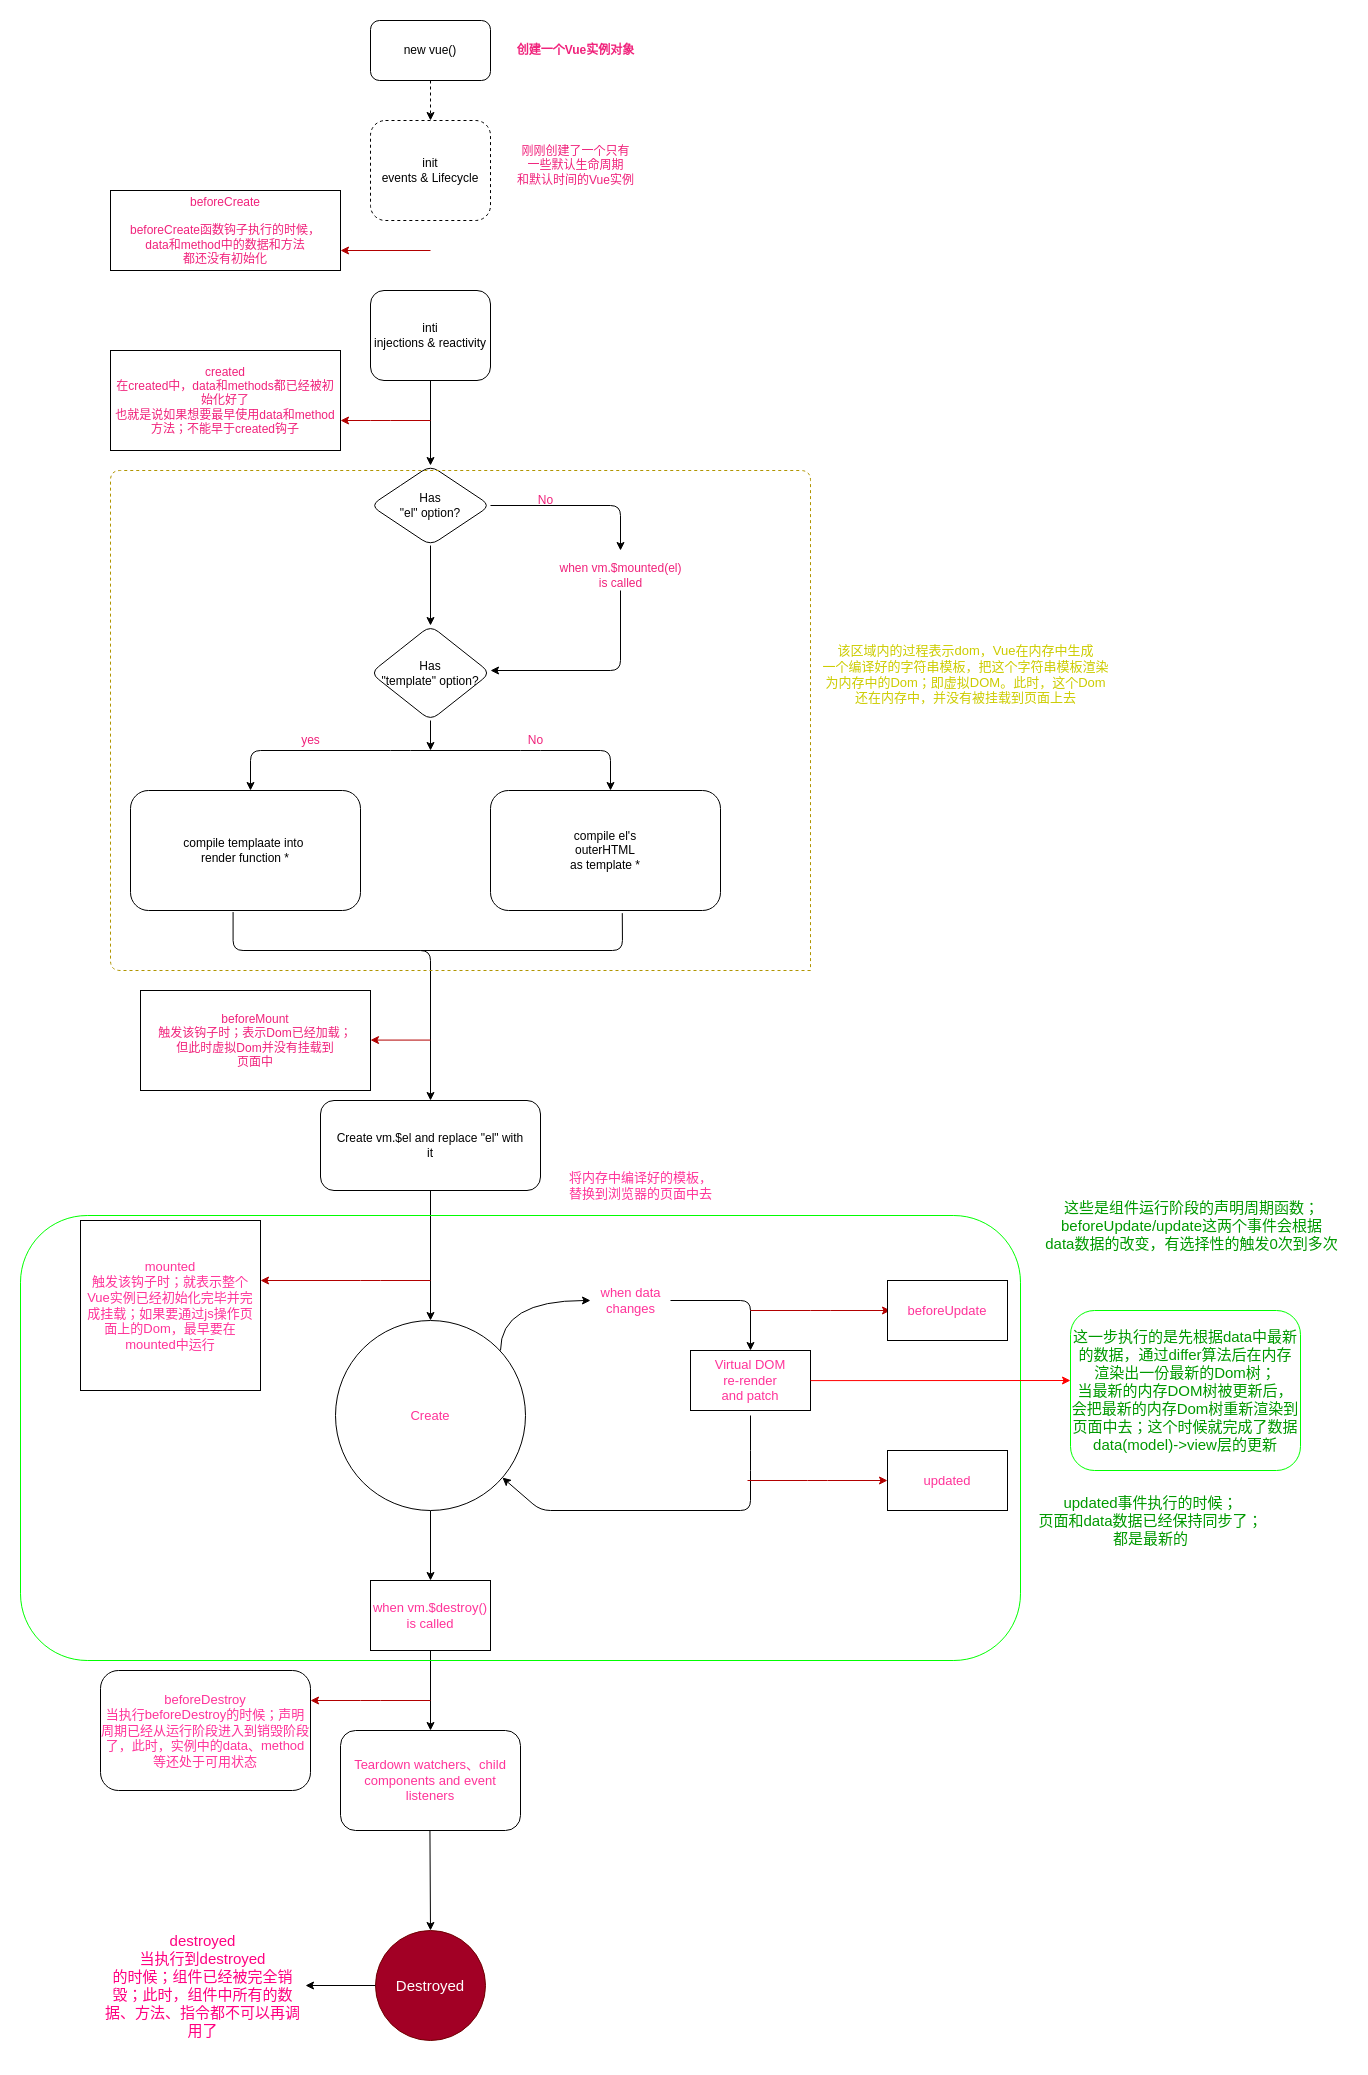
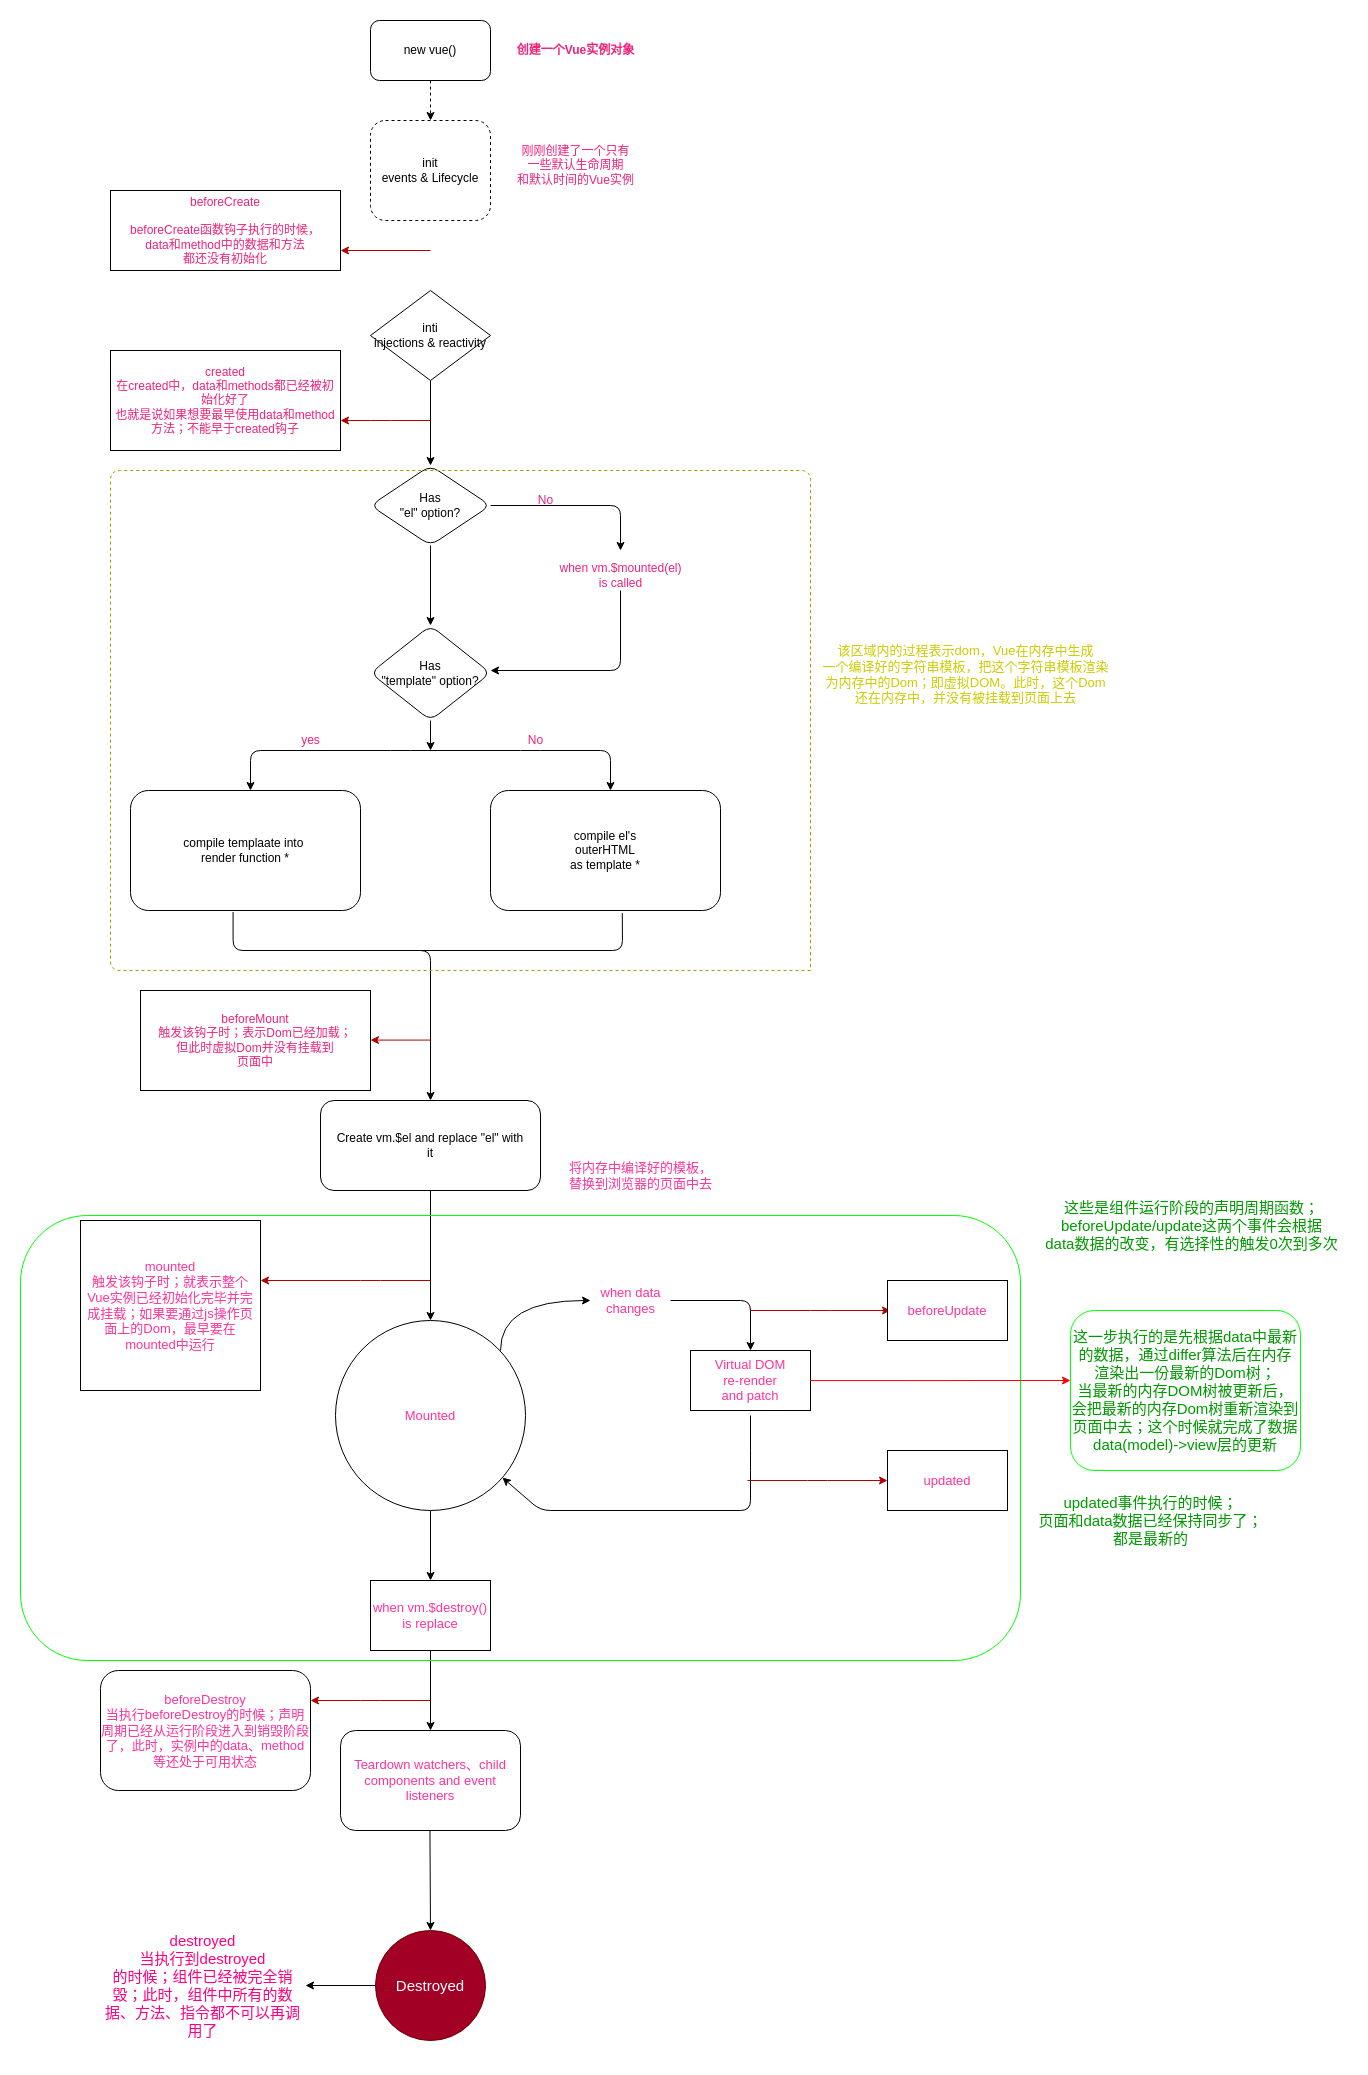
node "inti injections & reactivity": shape rounded rectangle -> diamond
node "将内存中编译好的模板， 替换到浏览器的页面中去": moved (641, 1186) -> (641, 1176)
node "Create": label "Create" -> "Mounted"
node "when vm.$destroy() is called": label "when vm.$destroy() is called" -> "when vm.$destroy() is replace"
